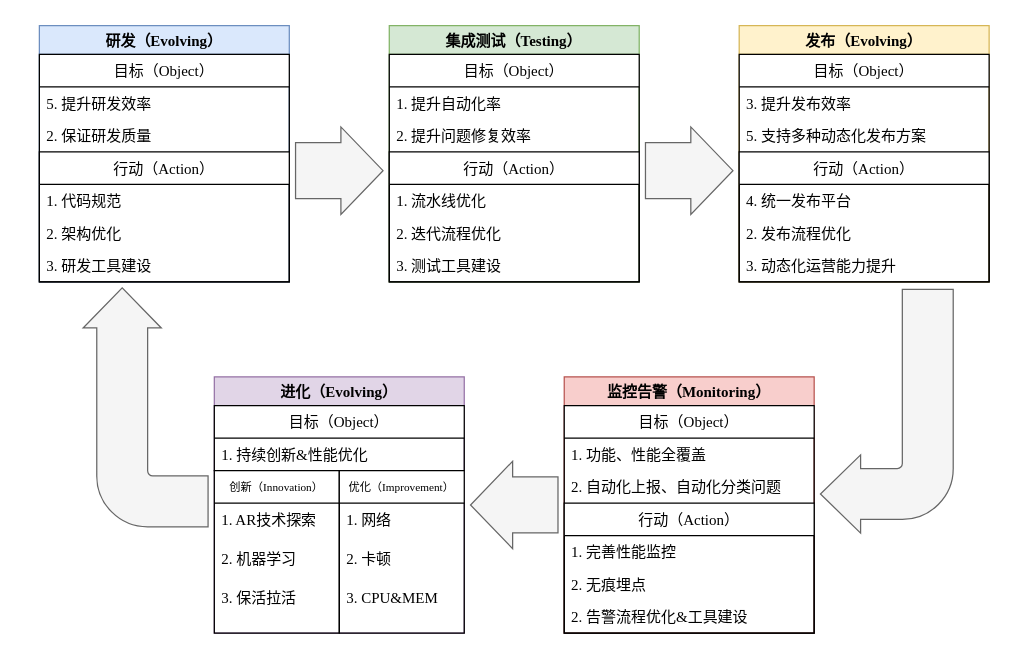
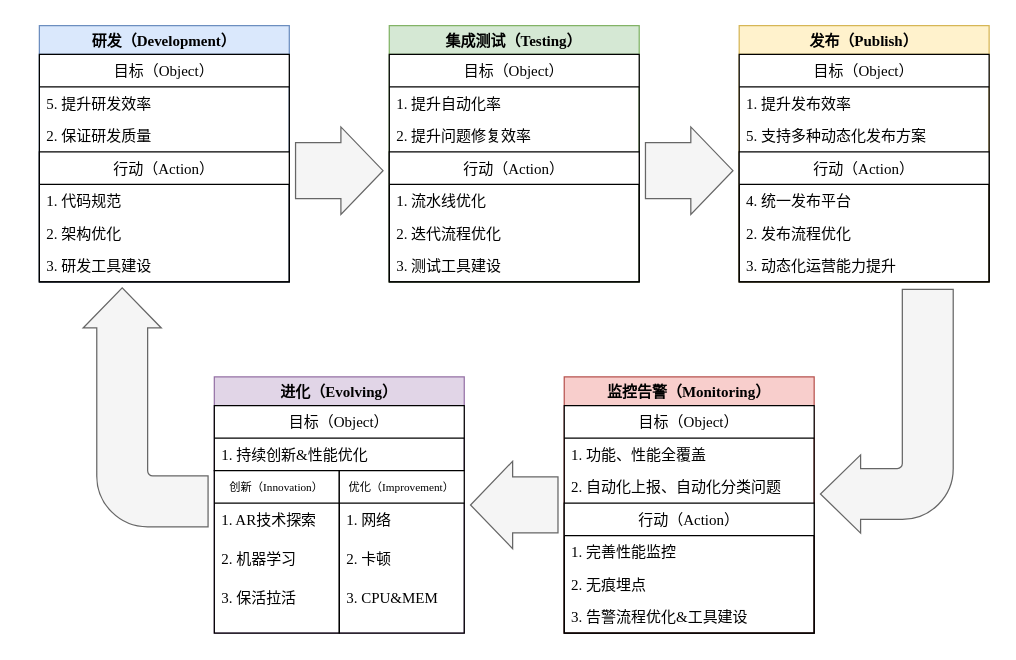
node "研发（Evolving）": label "研发（Evolving）" -> "研发（Development）"
node "发布（Evolving）": label "发布（Evolving）" -> "发布（Publish）"
node "3. 提升发布效率": label "3. 提升发布效率" -> "1. 提升发布效率"
node "2. 告警流程优化&工具建设": label "2. 告警流程优化&工具建设" -> "3. 告警流程优化&工具建设"
